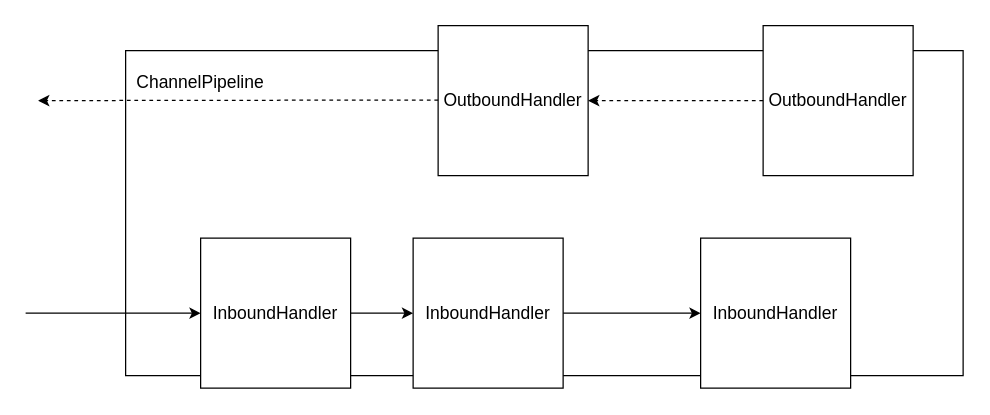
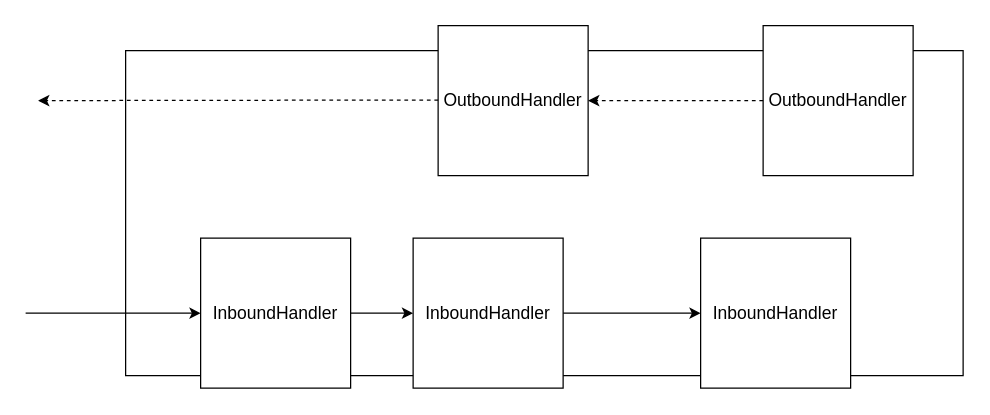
node "ChannelPipeline": removed
